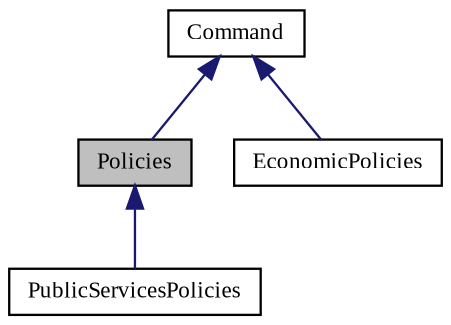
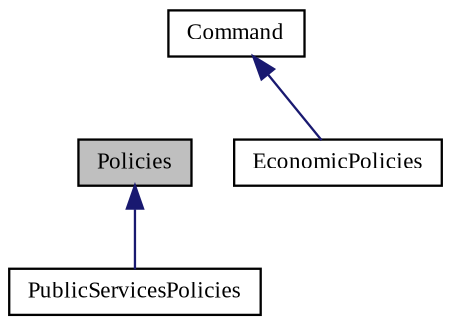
edge "Policies" -> "Command": removed
